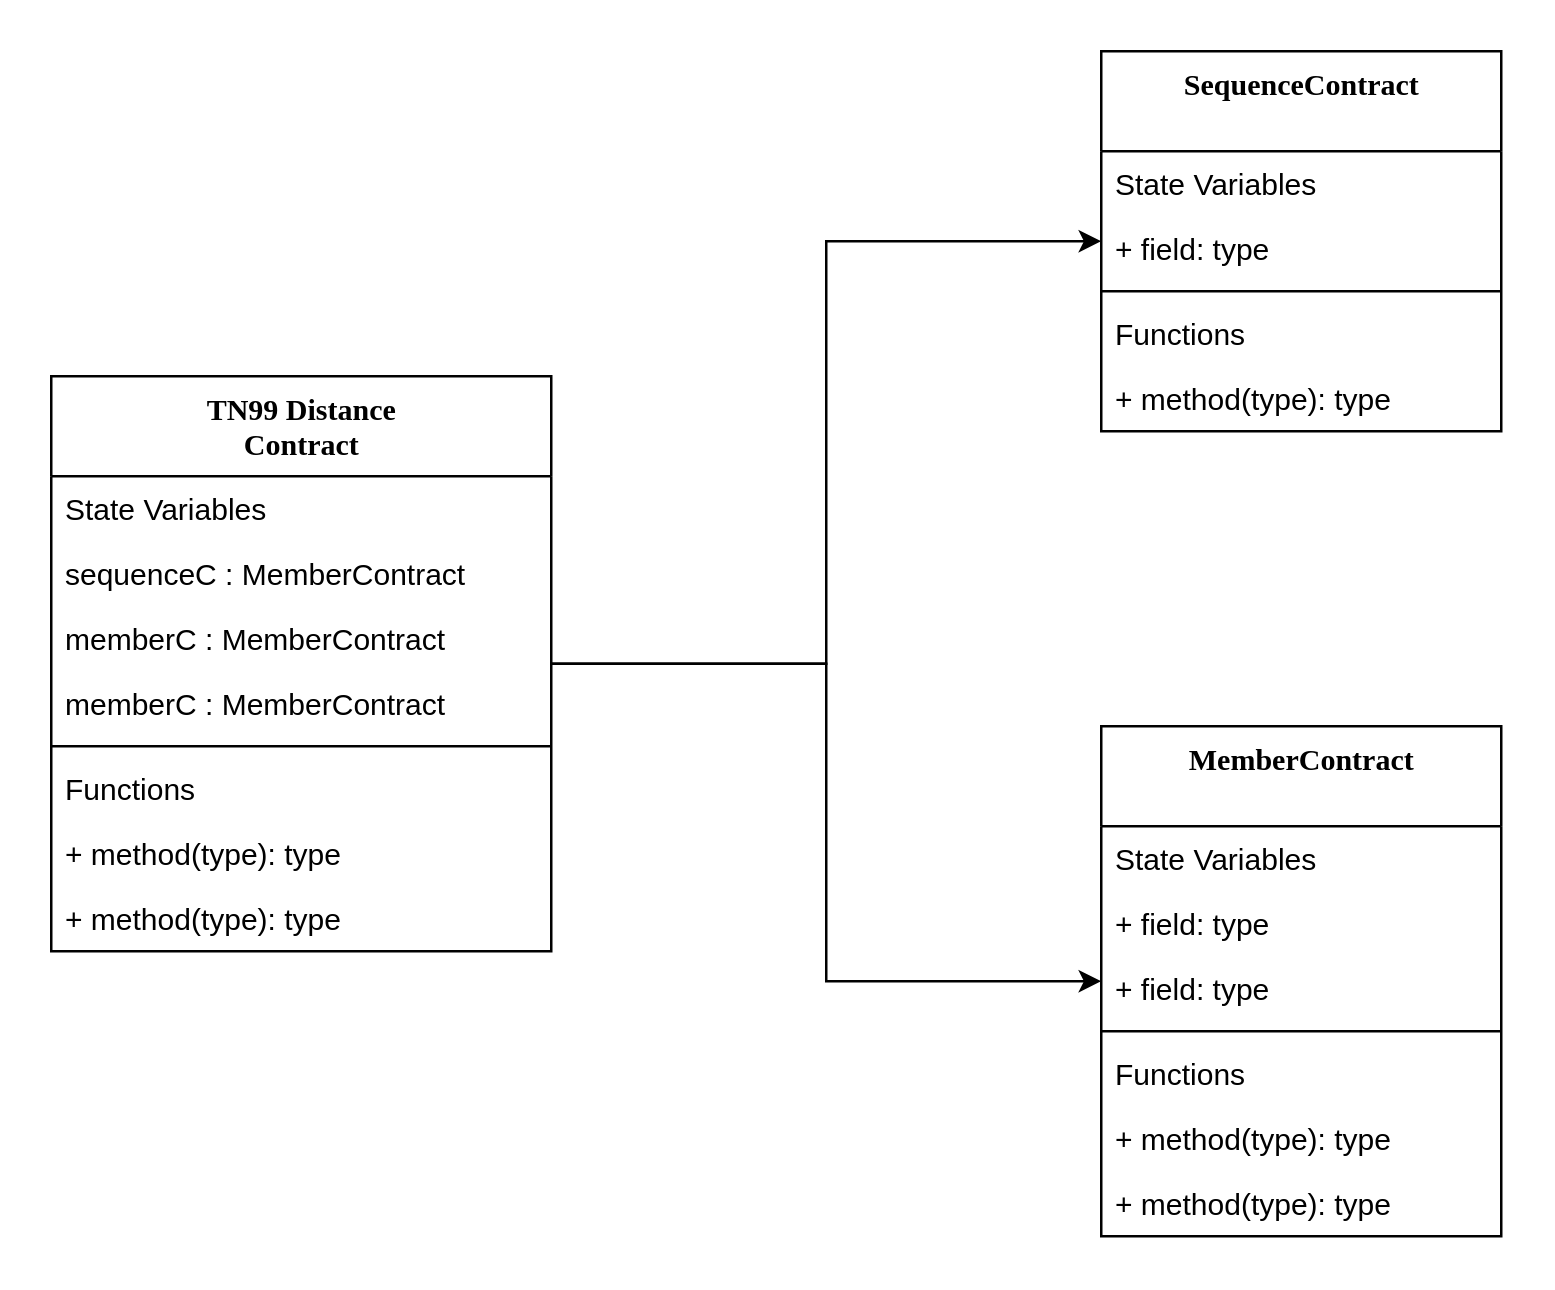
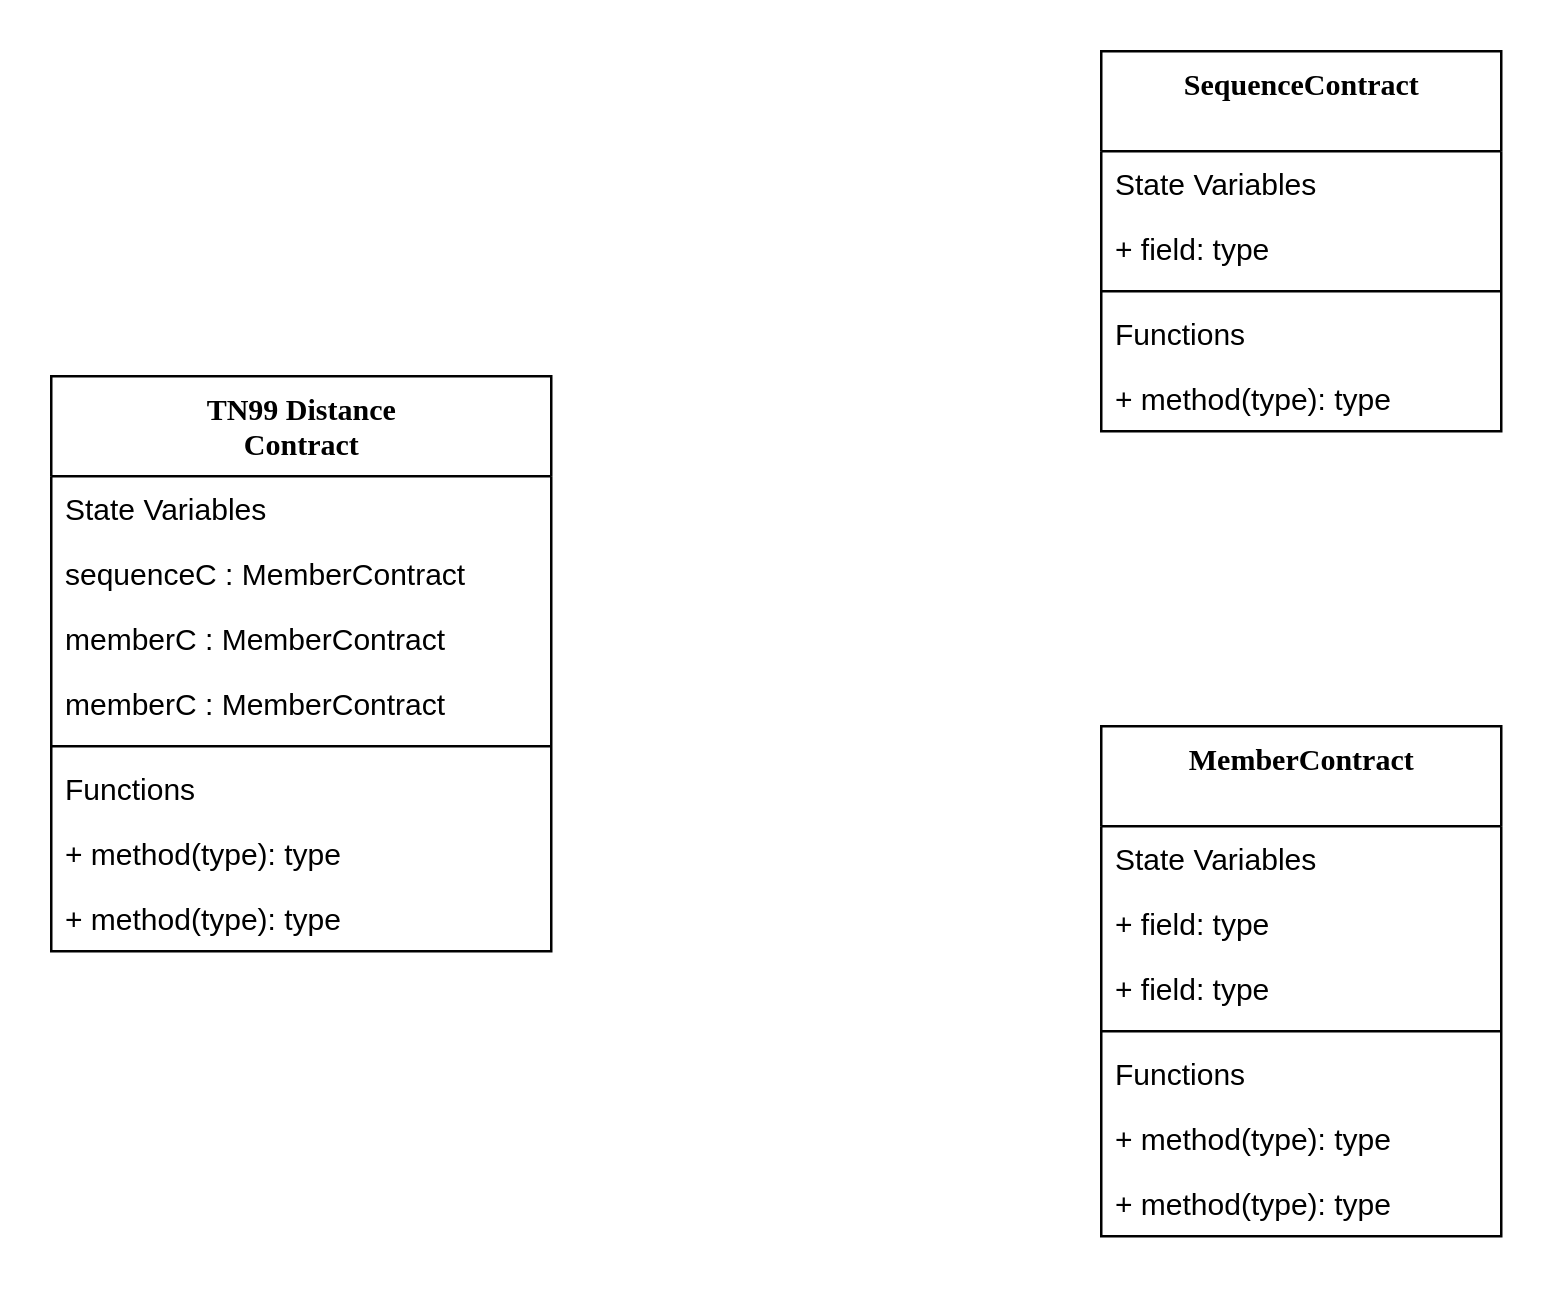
edge "TN99 Distance Contract" -> "SequenceContract": removed
edge "TN99 Distance Contract" -> "MemberContract": removed
